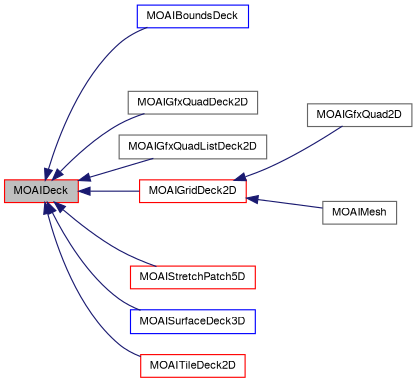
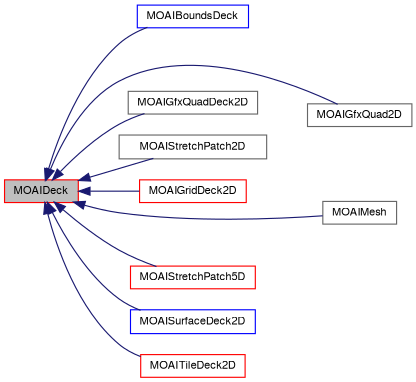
node "MOAIGfxQuadListDeck2D": label "MOAIGfxQuadListDeck2D" -> "MOAIStretchPatch2D"
edge "MOAIGfxQuad2D" -> "MOAIGridDeck2D": now "MOAIGfxQuad2D" -> "MOAIDeck"
edge "MOAIMesh" -> "MOAIGridDeck2D": now "MOAIMesh" -> "MOAIDeck"
node "MOAISurfaceDeck3D": label "MOAISurfaceDeck3D" -> "MOAISurfaceDeck2D"
